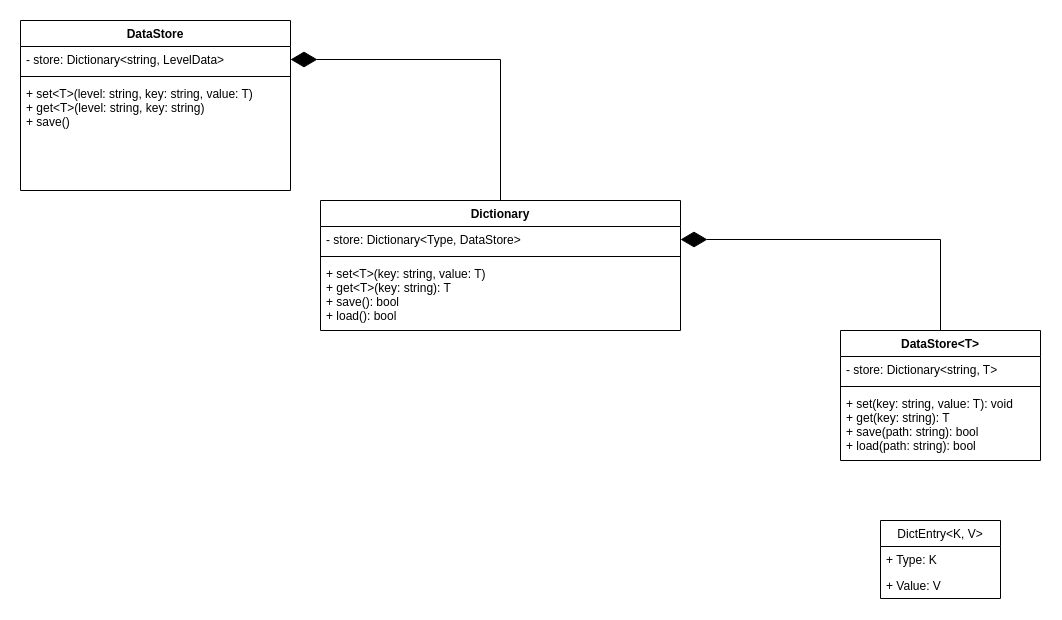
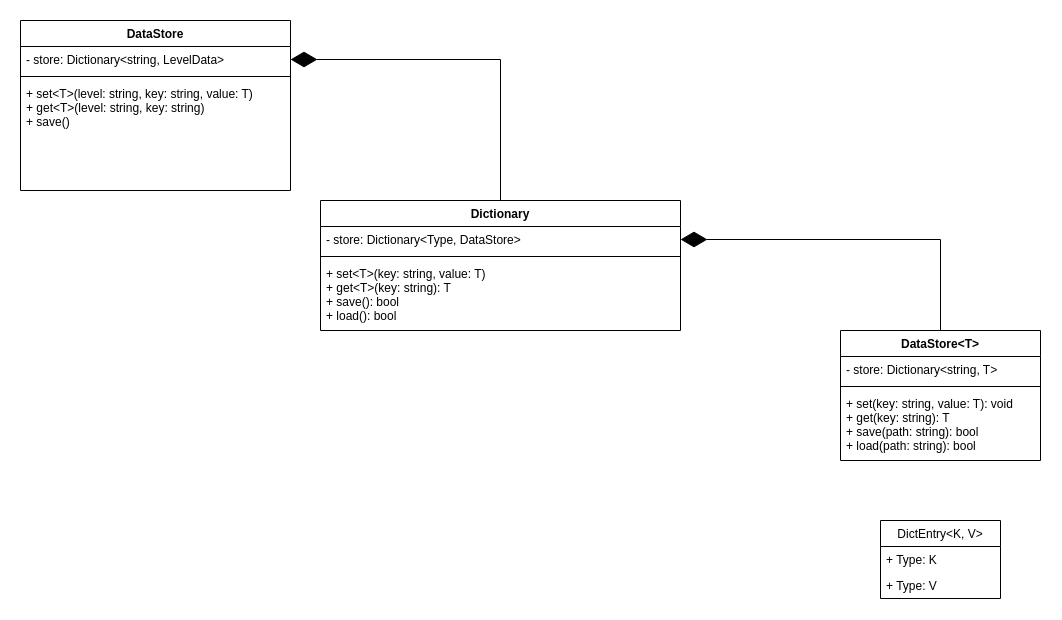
node "+ Value: V": label "+ Value: V" -> "+ Type: V"
